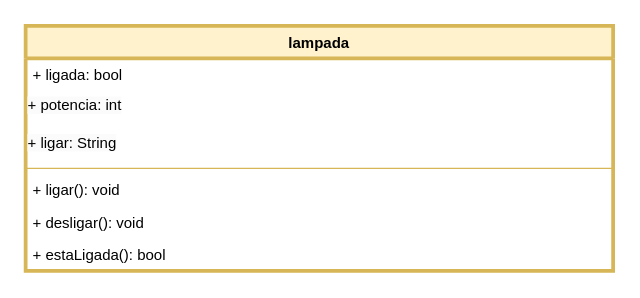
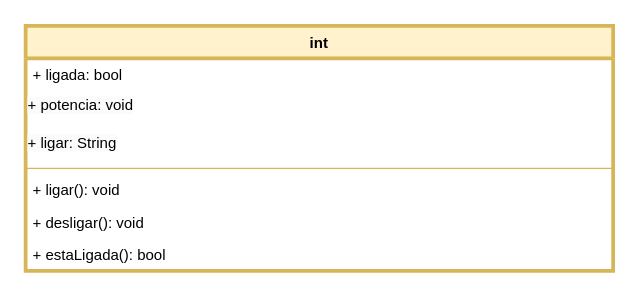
node "lampada": label "lampada" -> "int"
node "+ potencia: int": label "+ potencia: int" -> "+ potencia: void"
